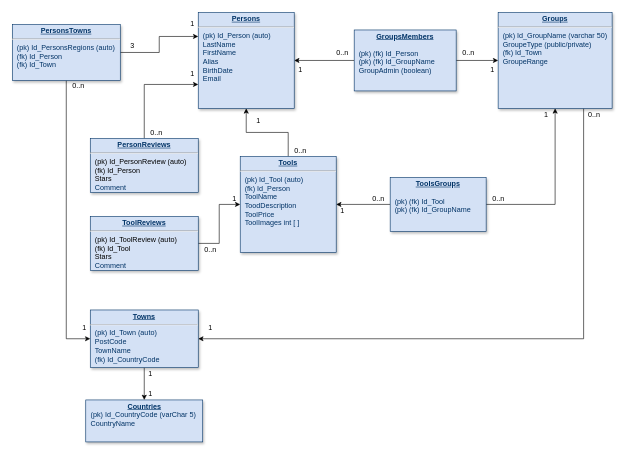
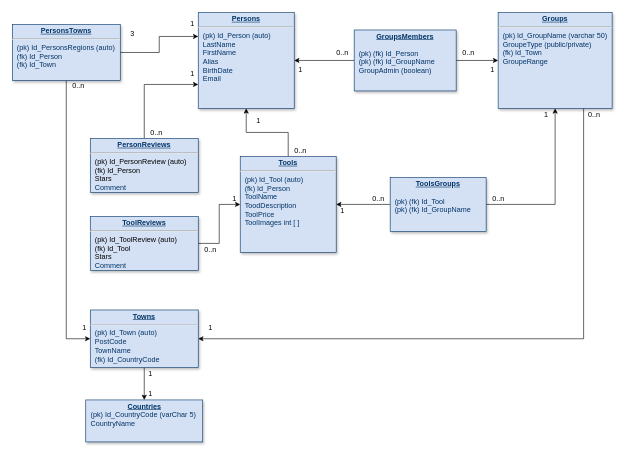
node "3": moved (132, 46) -> (132, 34)
